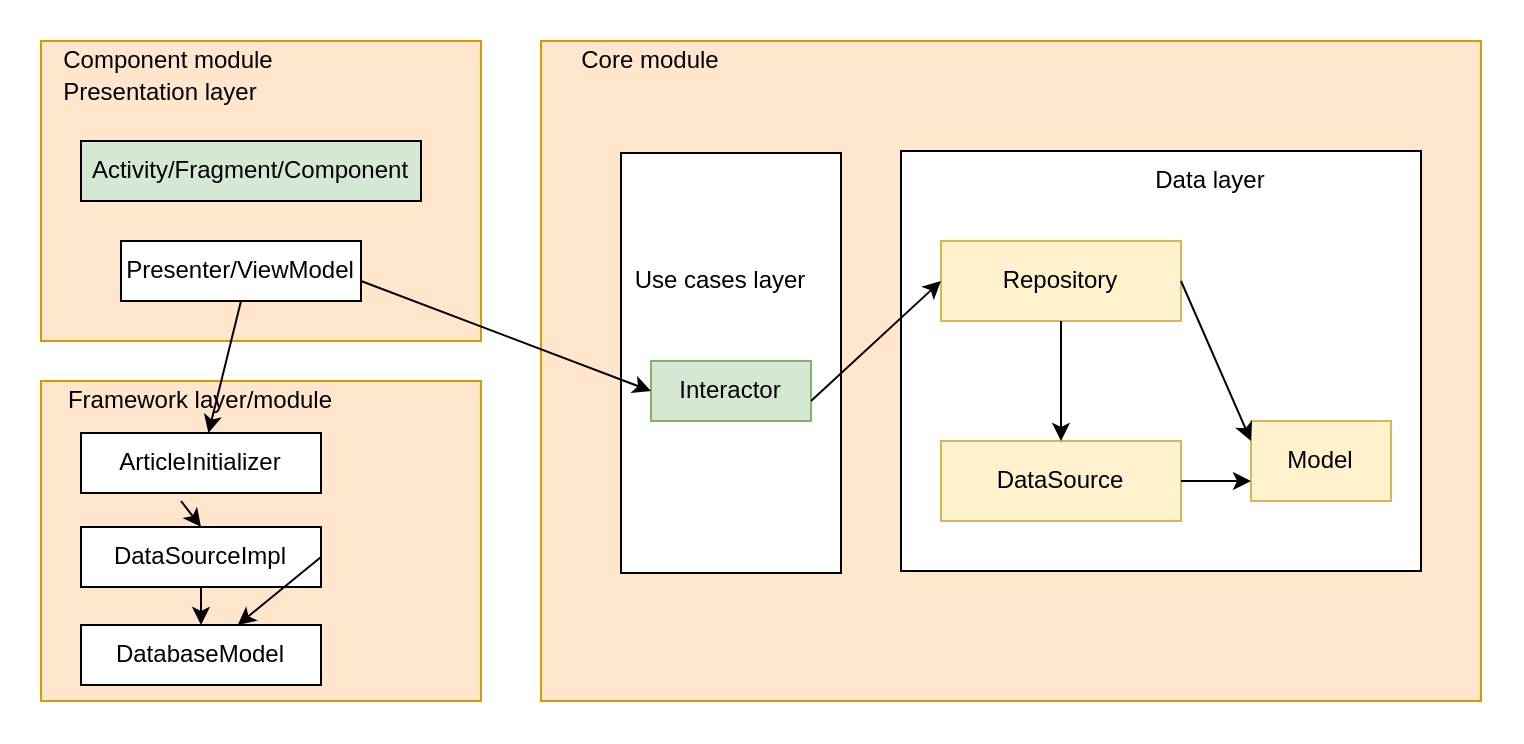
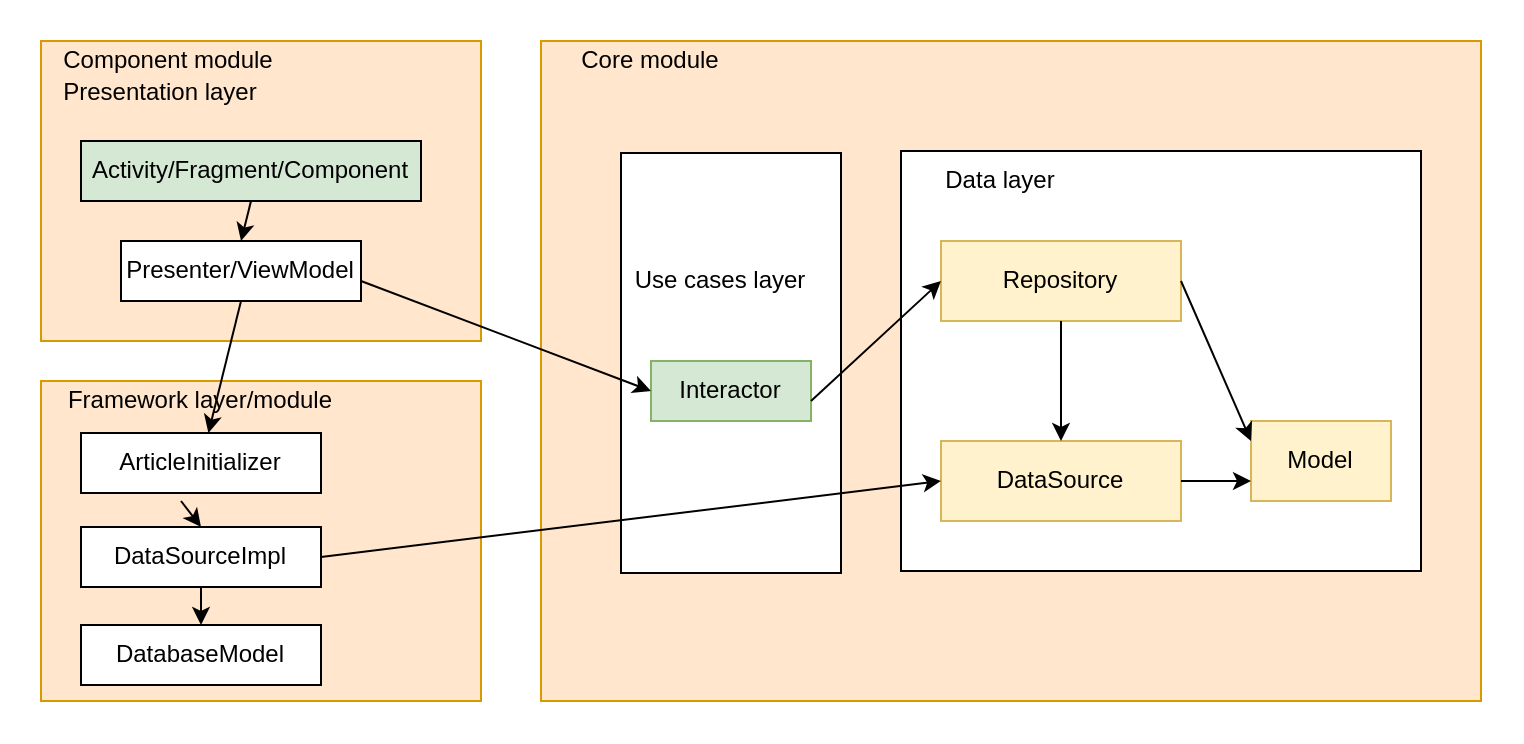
node "Data layer": moved (1211, 181) -> (1001, 181)
edge "Activity/Fragment/Component" -> "Presenter/ViewModel": added
edge "DataSourceImpl" -> "DatabaseModel": now "DataSourceImpl" -> "DataSource"
